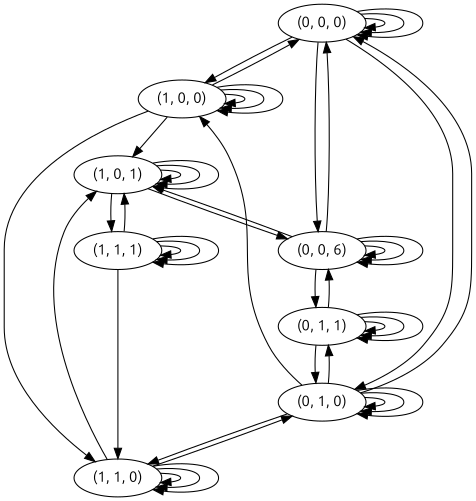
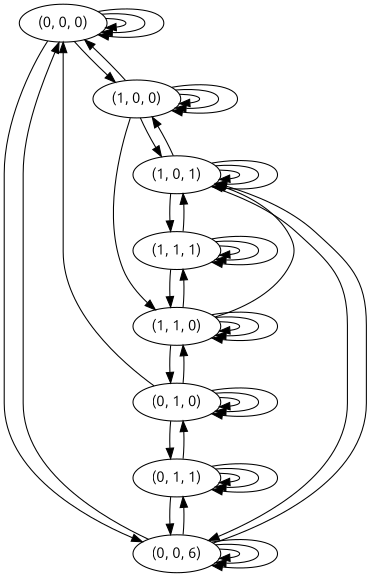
edge "(0, 0, 0)" -> "(0, 1, 0)": removed
edge "(0, 1, 0)" -> "(1, 0, 0)": now "(1, 0, 1)" -> "(1, 0, 0)"
edge "(1, 1, 0)" -> "(1, 1, 1)": added
